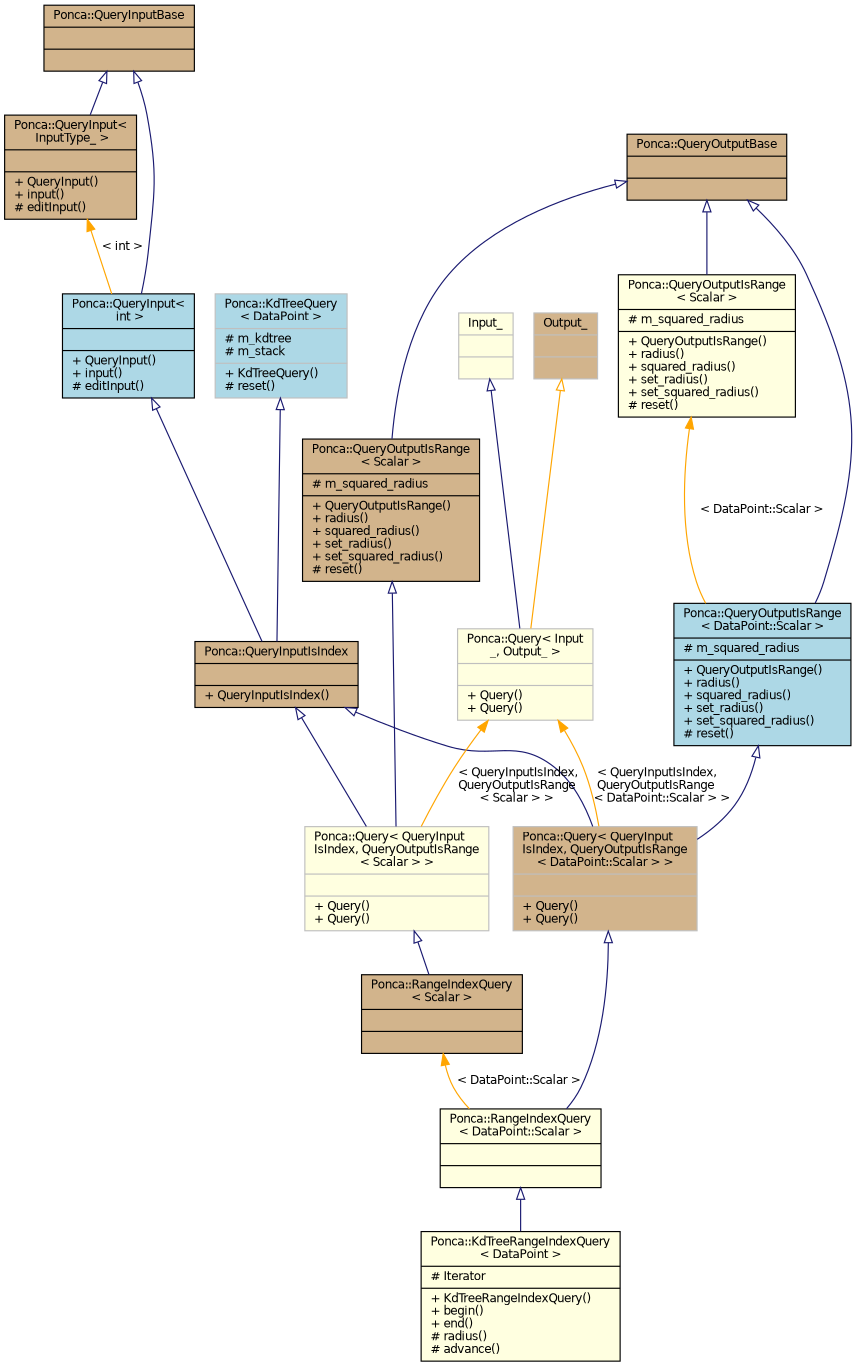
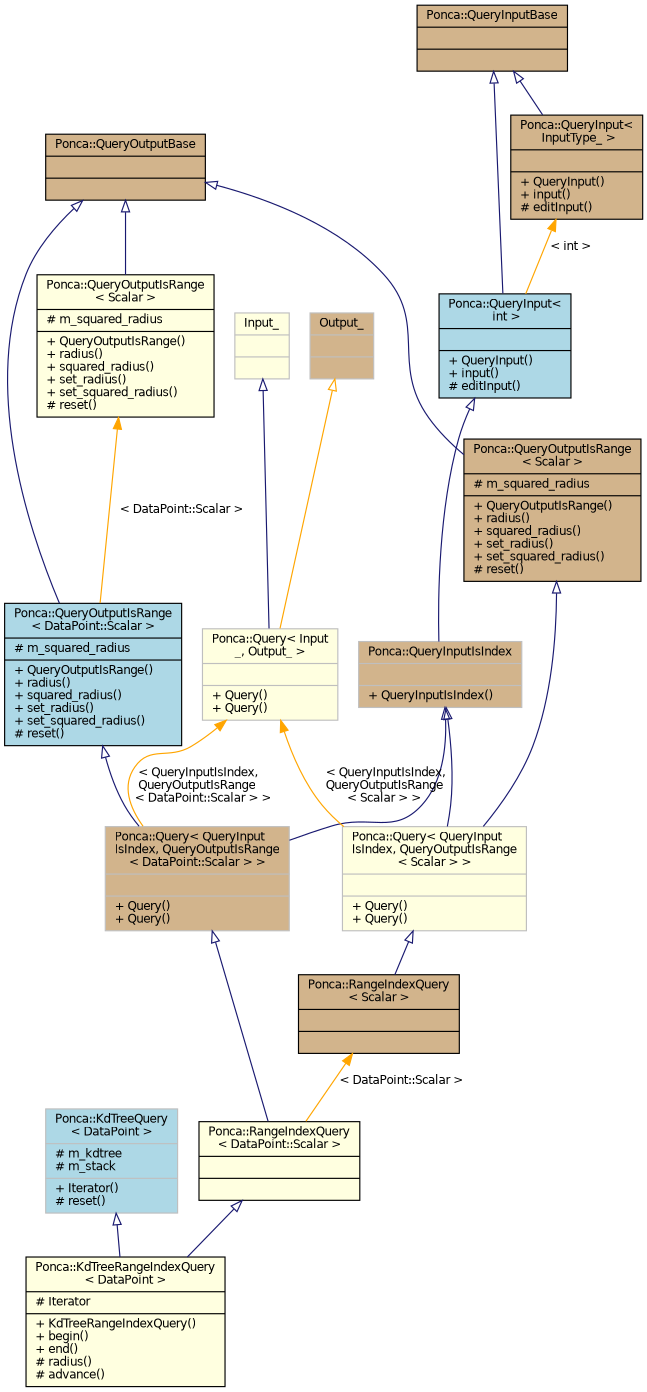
node "Ponca::KdTreeQuery": text "+ KdTreeQuery()" -> "+ Iterator()"
edge "Ponca::QueryInputIsIndex" -> "Ponca::KdTreeQuery": now "Ponca::KdTreeRangeIndexQuery" -> "Ponca::KdTreeQuery"
node "Ponca::QueryInputIsIndex": color black -> grey75
